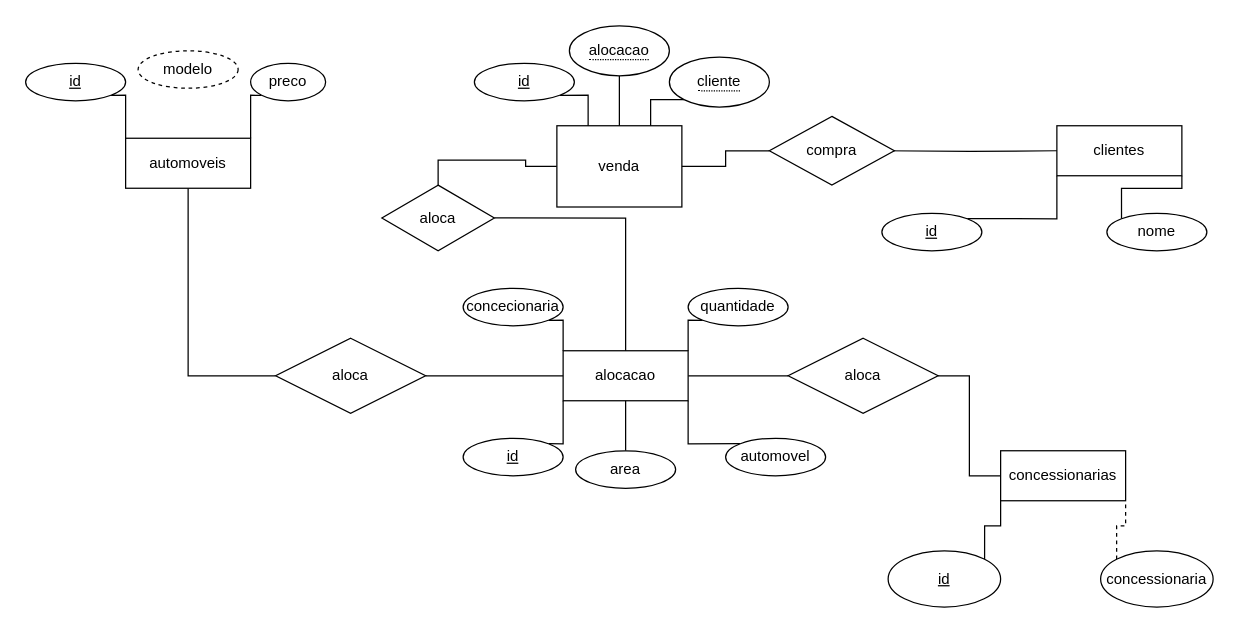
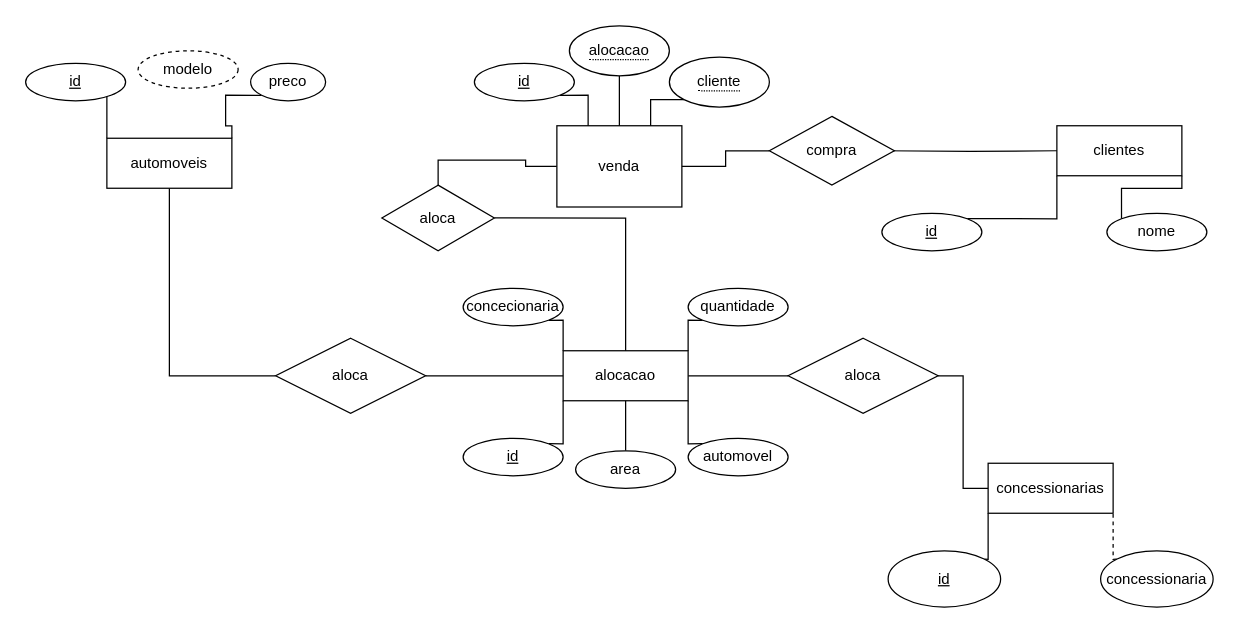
node "automoveis": moved (188, 163) -> (169, 163)
node "automovel": moved (776, 457) -> (738, 457)
node "concessionarias": moved (1063, 476) -> (1051, 488)
